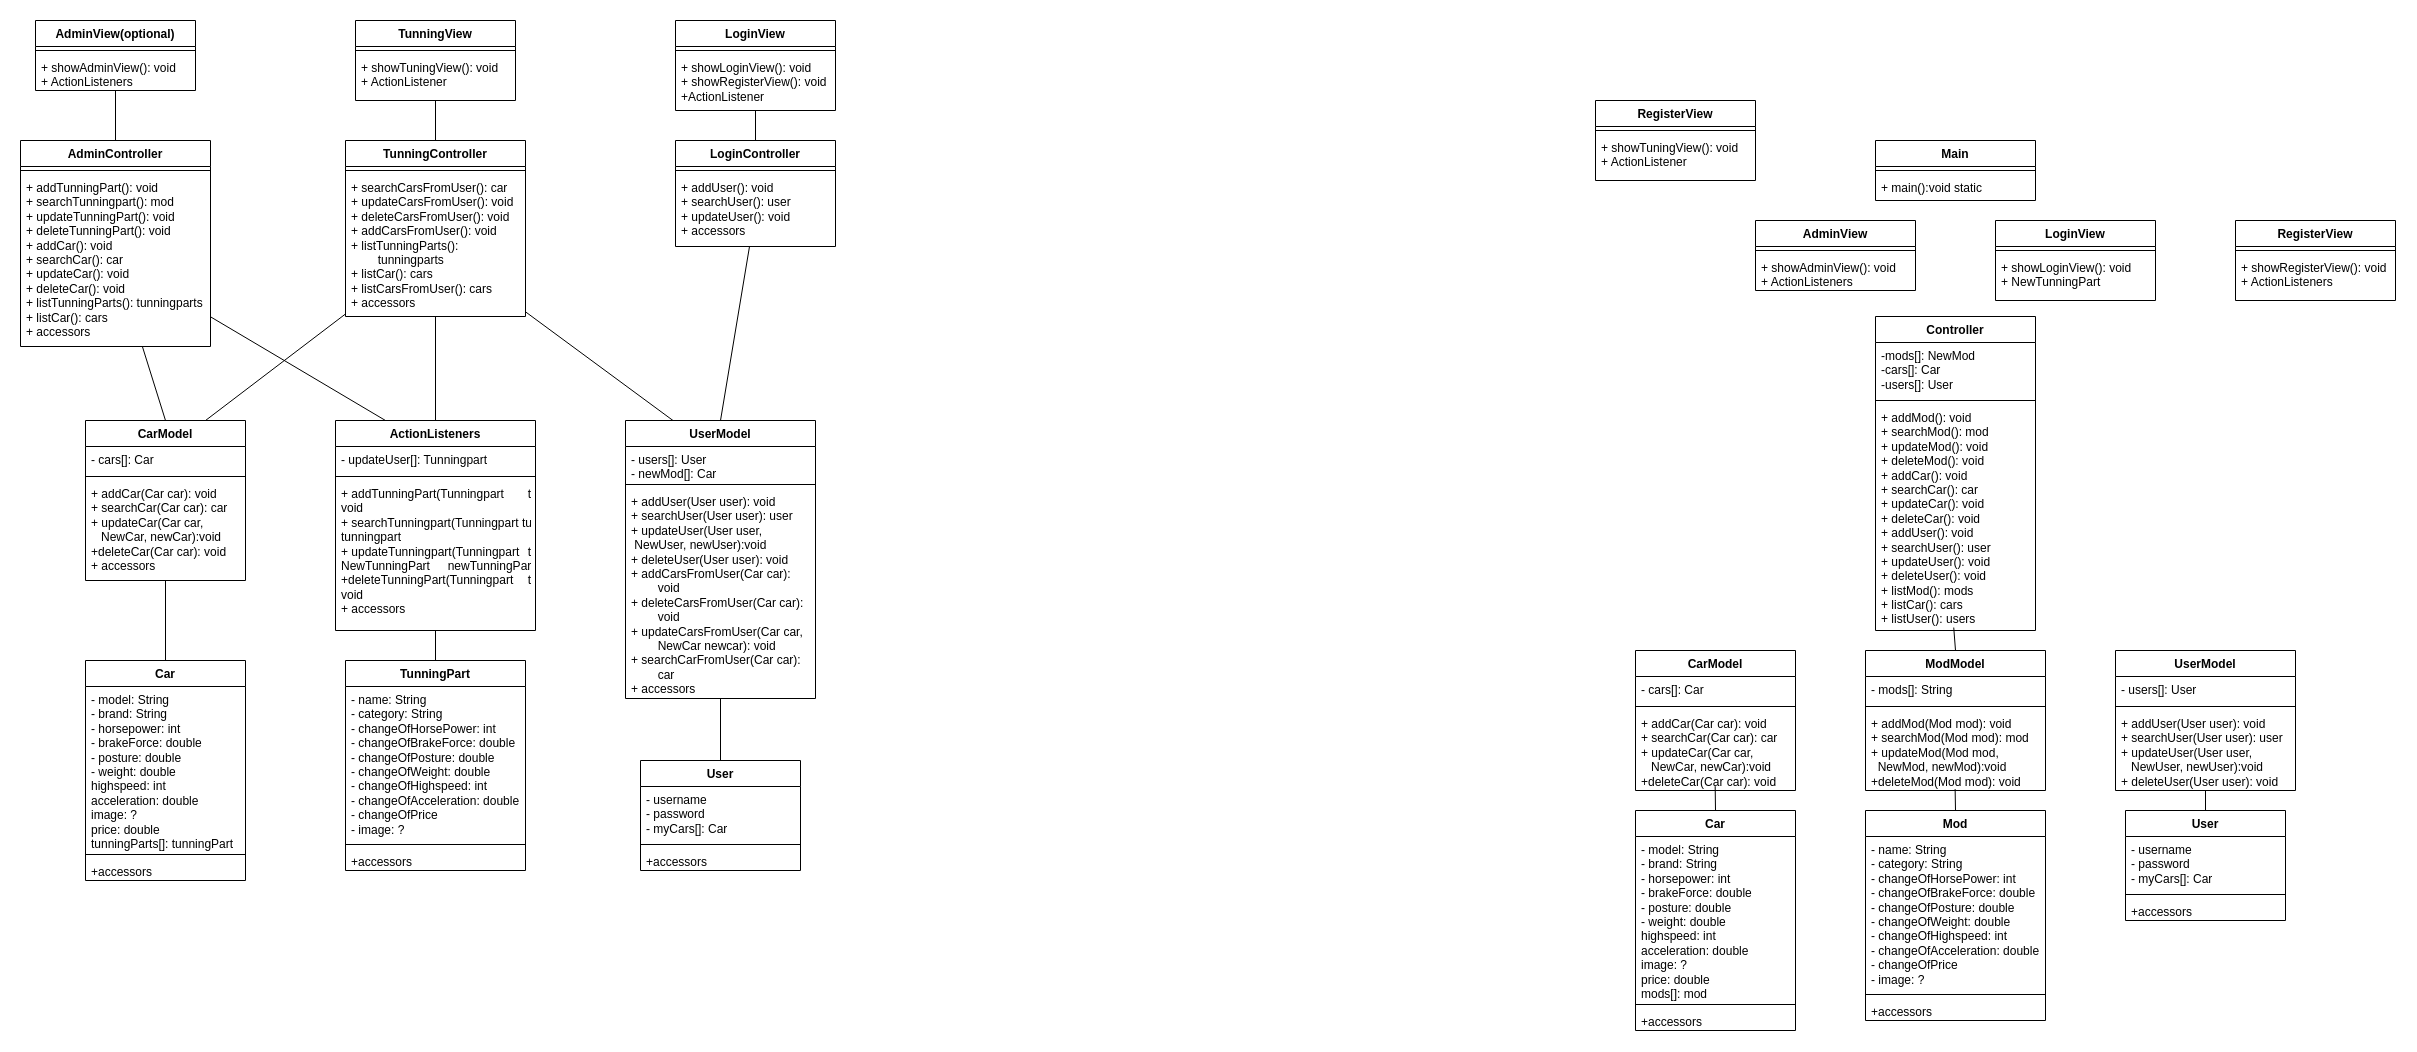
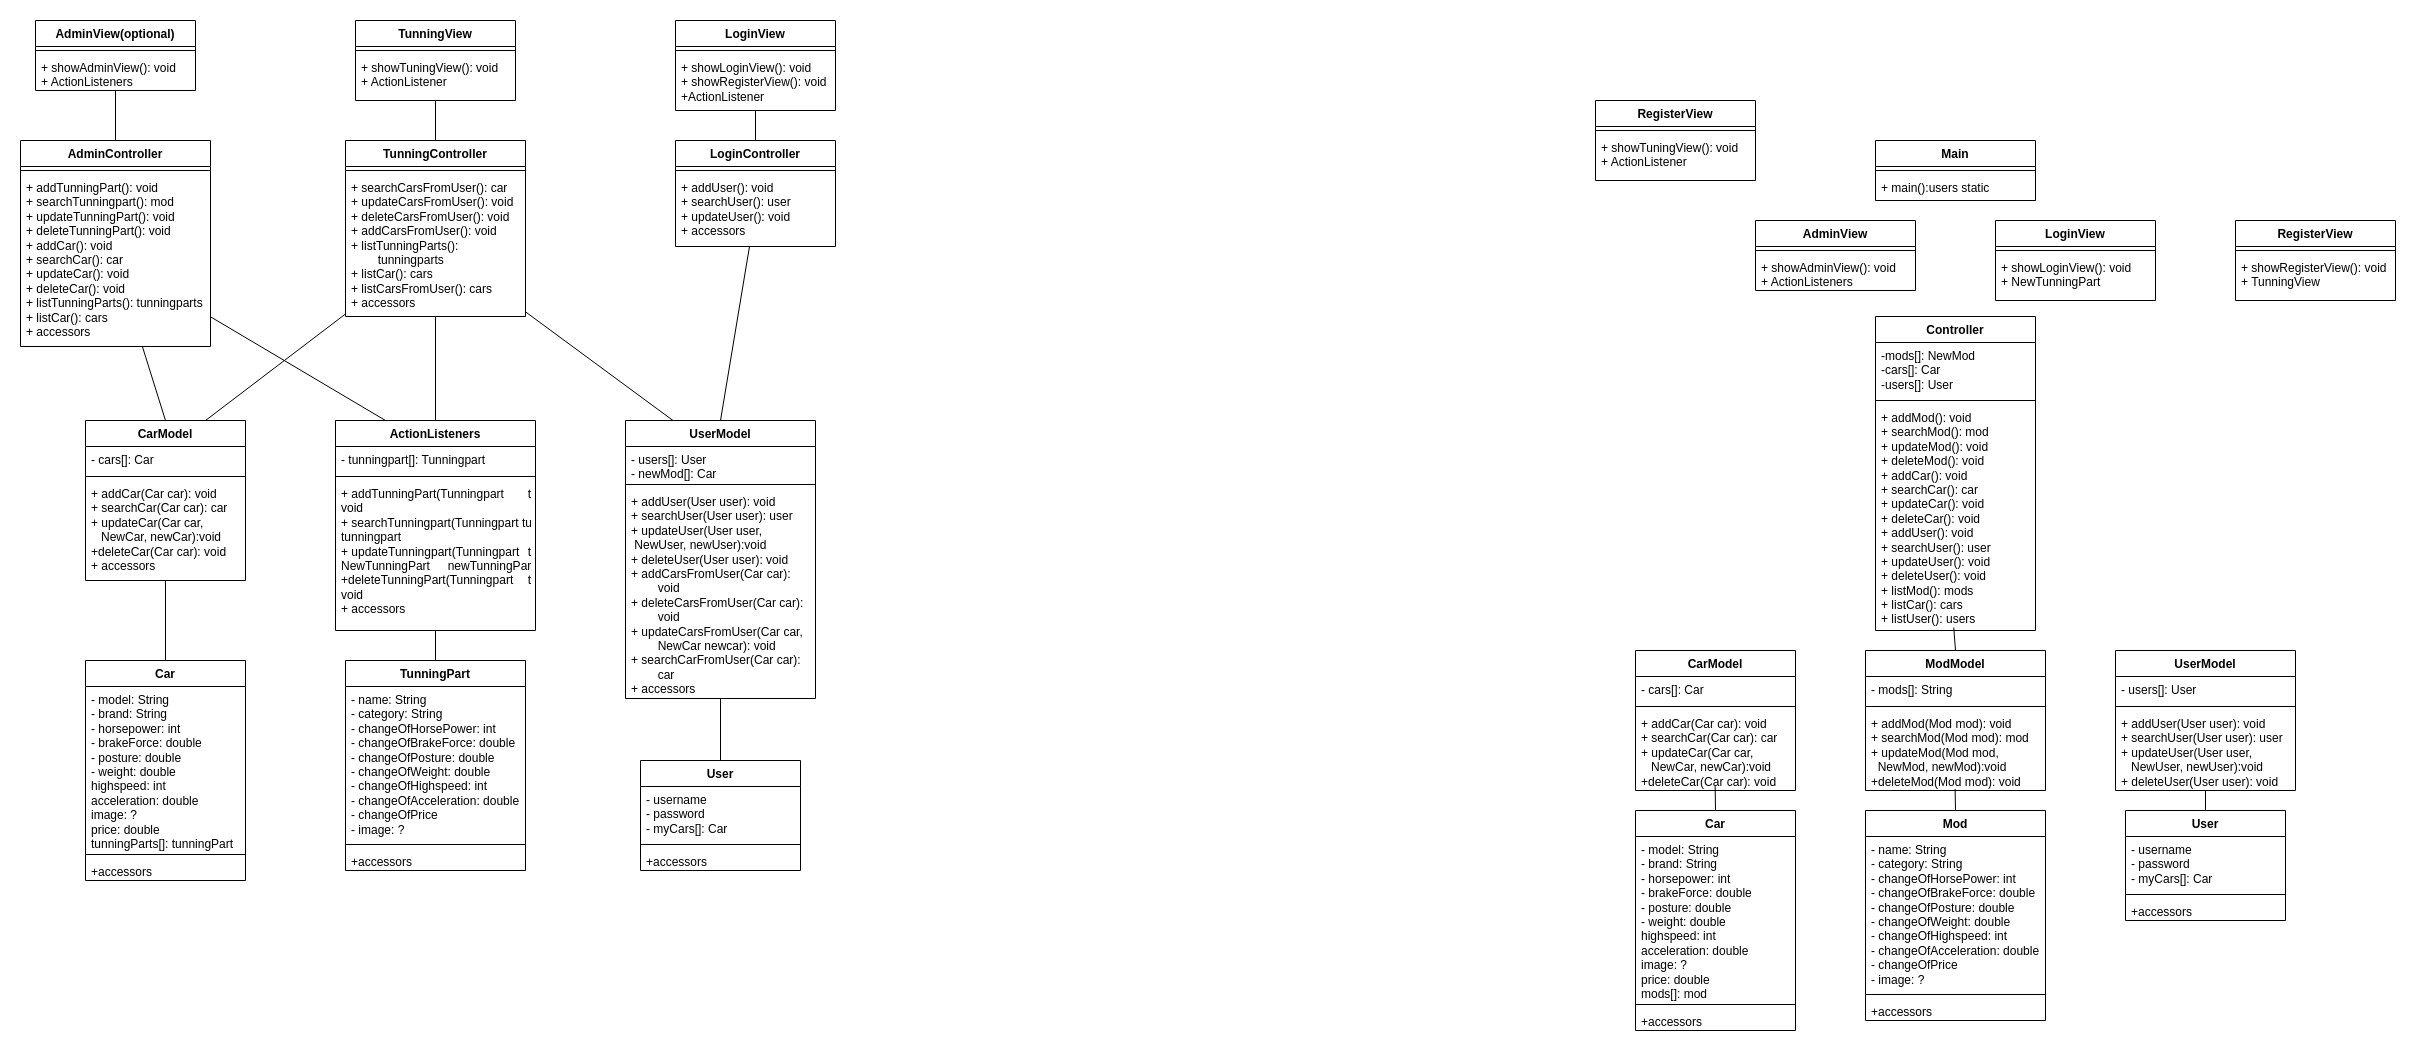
node "+ main():void static": label "+ main():void static" -> "+ main():users static"
node "+ showRegisterView(): void + ActionListeners": label "+ showRegisterView(): void + ActionListeners" -> "+ showRegisterView(): void + TunningView"
node "- updateUser[]: Tunningpart": label "- updateUser[]: Tunningpart" -> "- tunningpart[]: Tunningpart"
